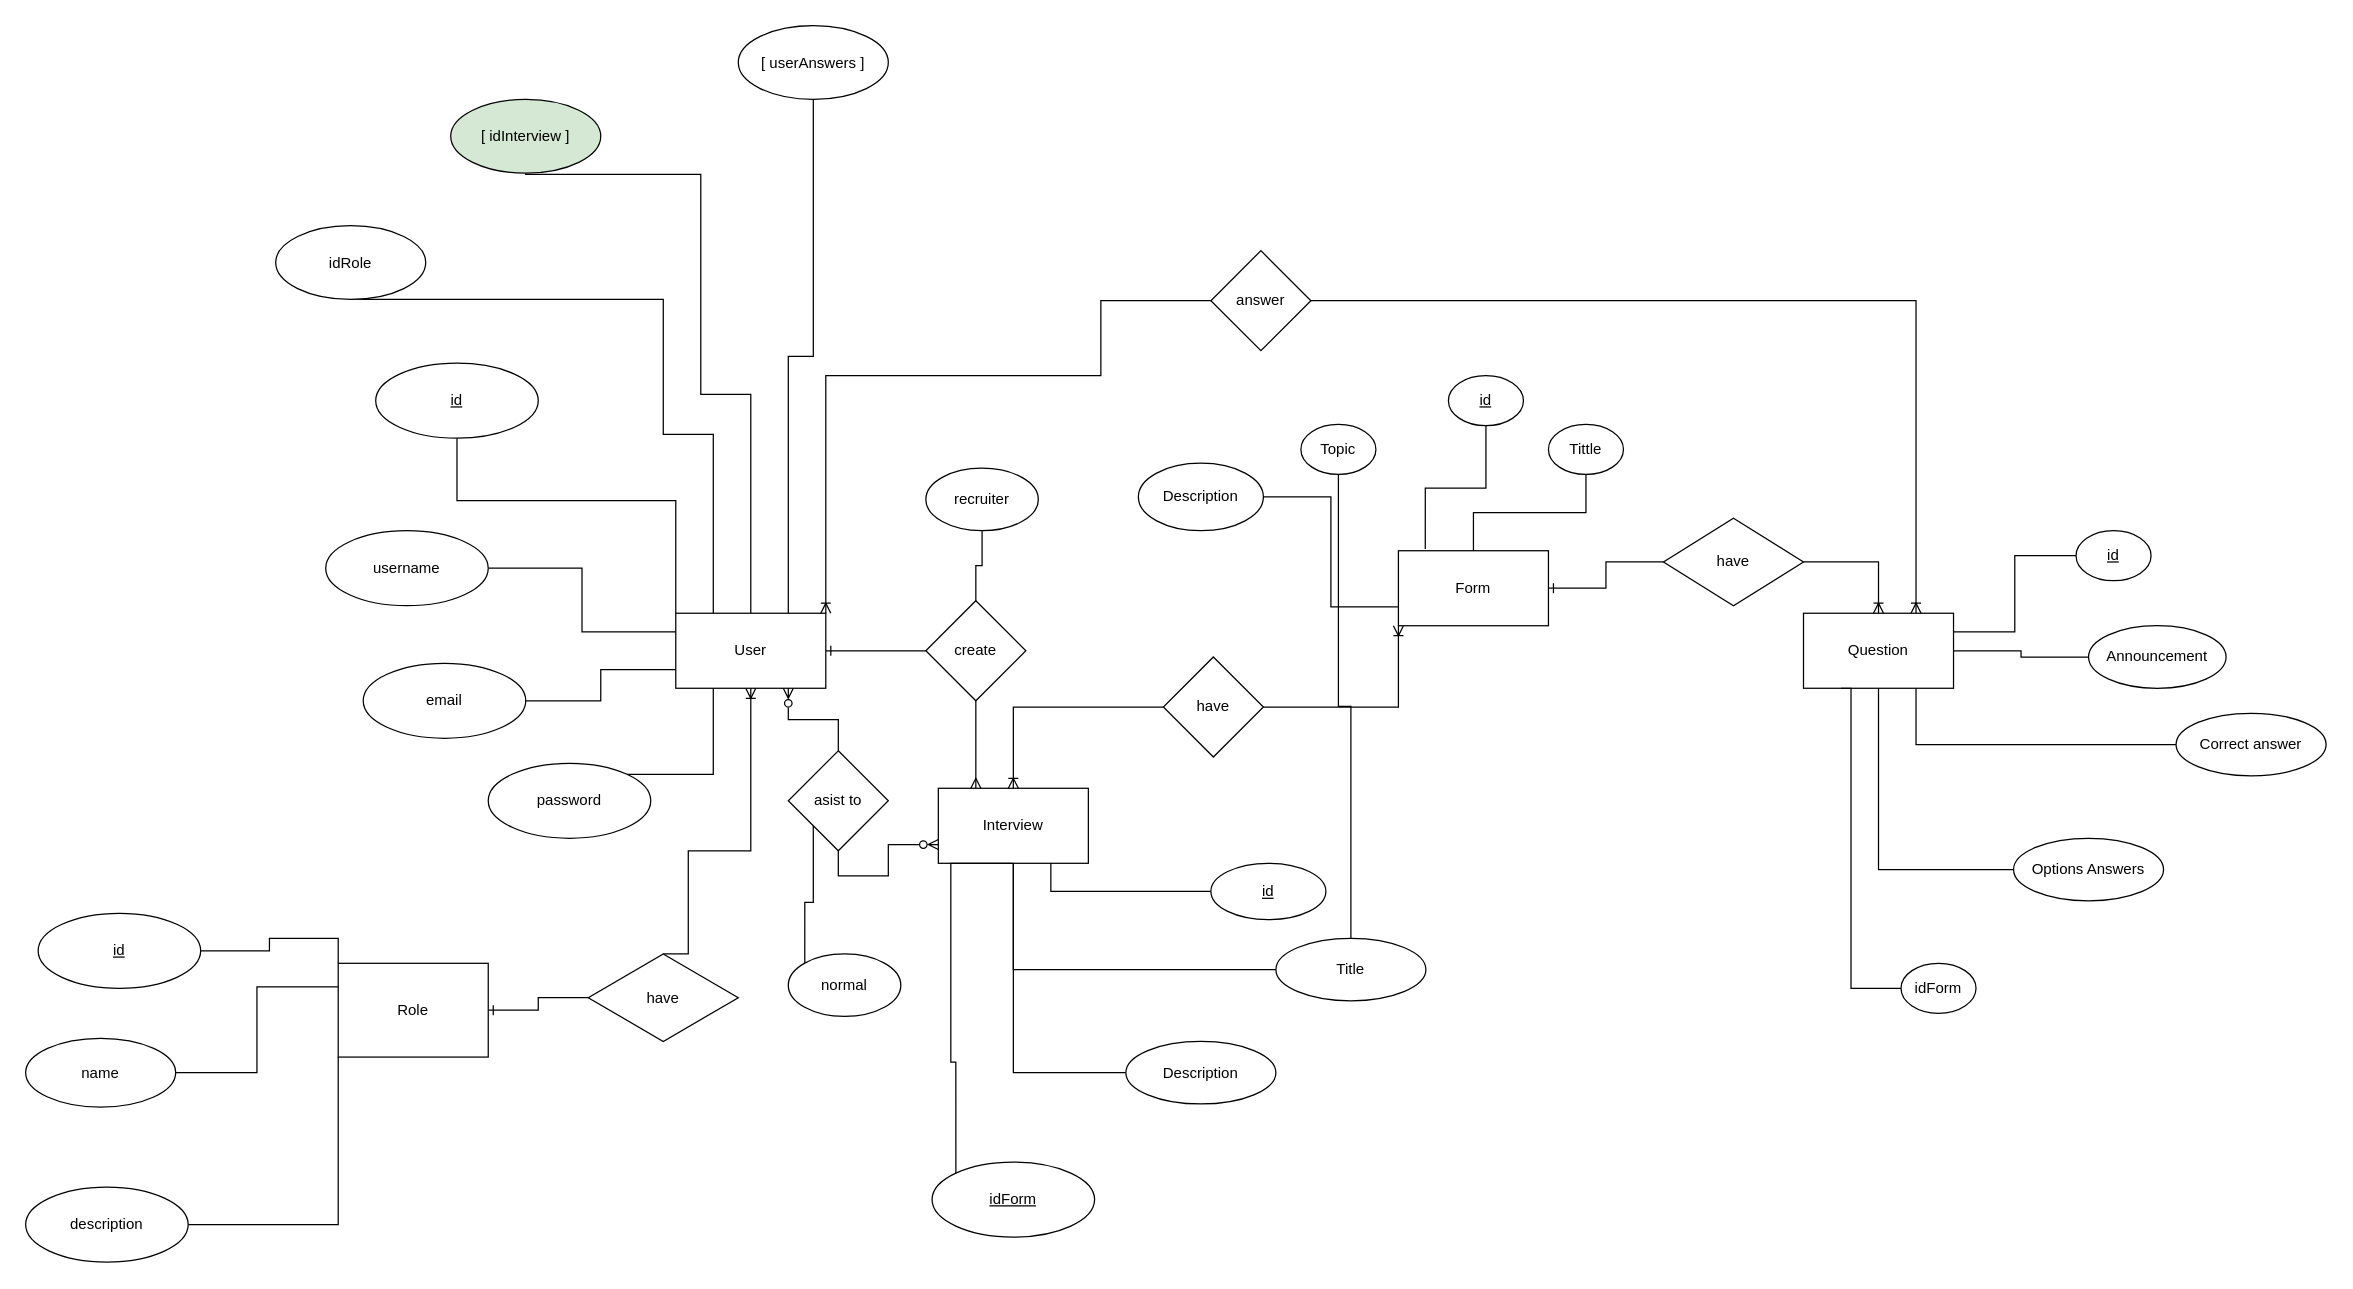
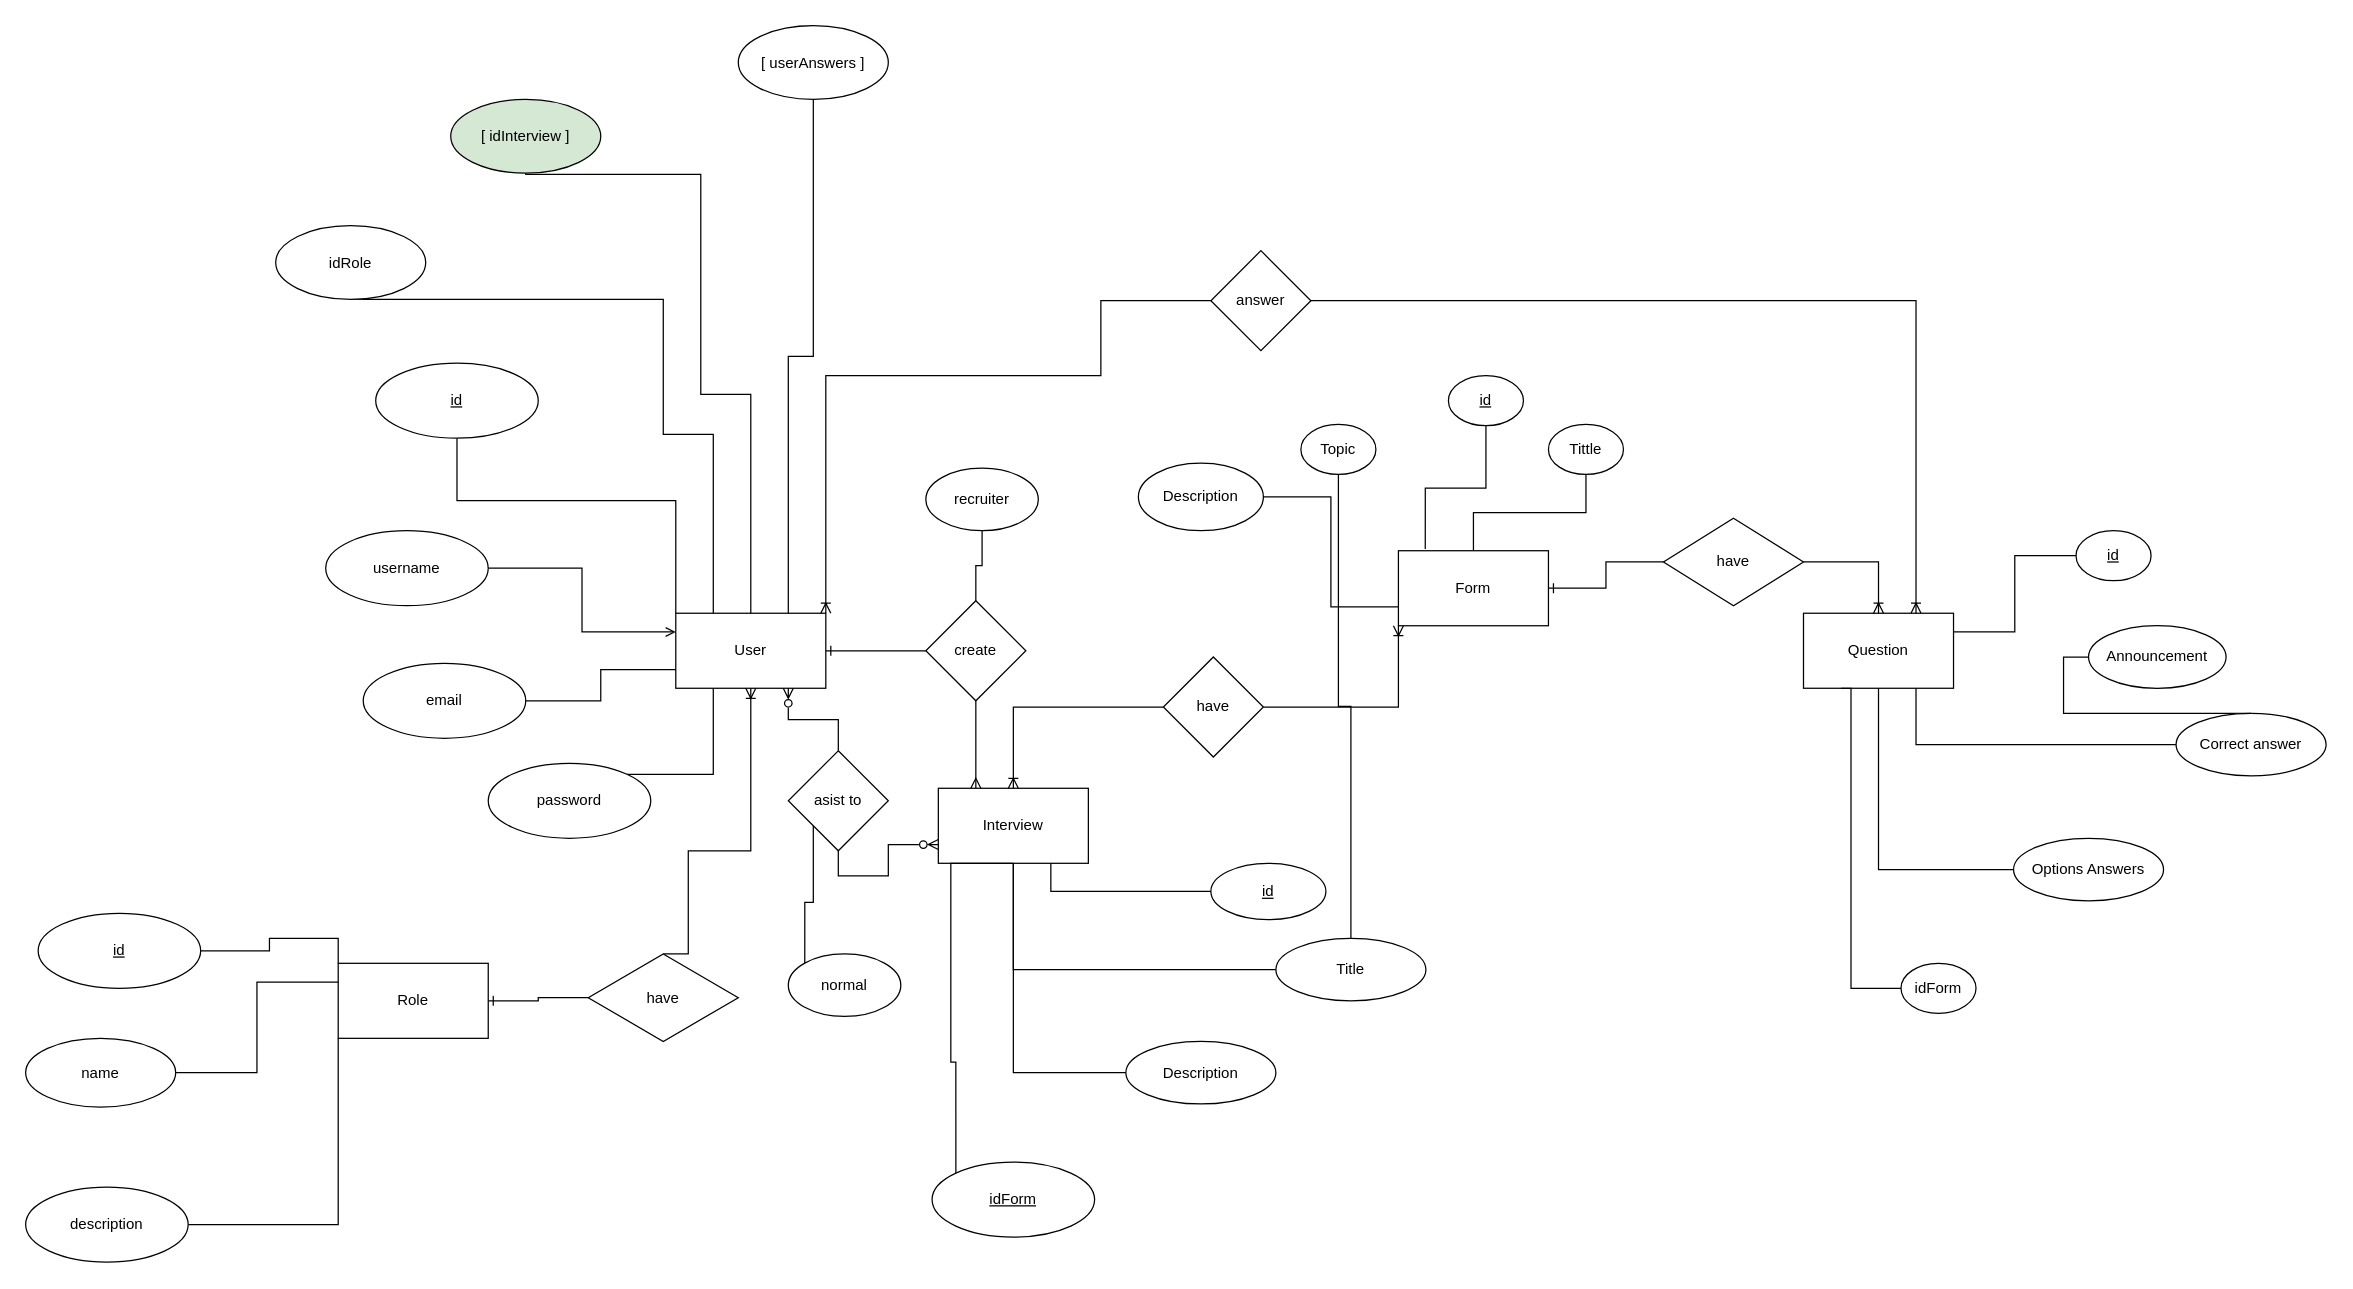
edge "username" -- "User": arrowhead none -> open
edge "Question" -- "Announcement": now "Correct answer" -- "Announcement"
node "Role": size 150x94 -> 150x75
